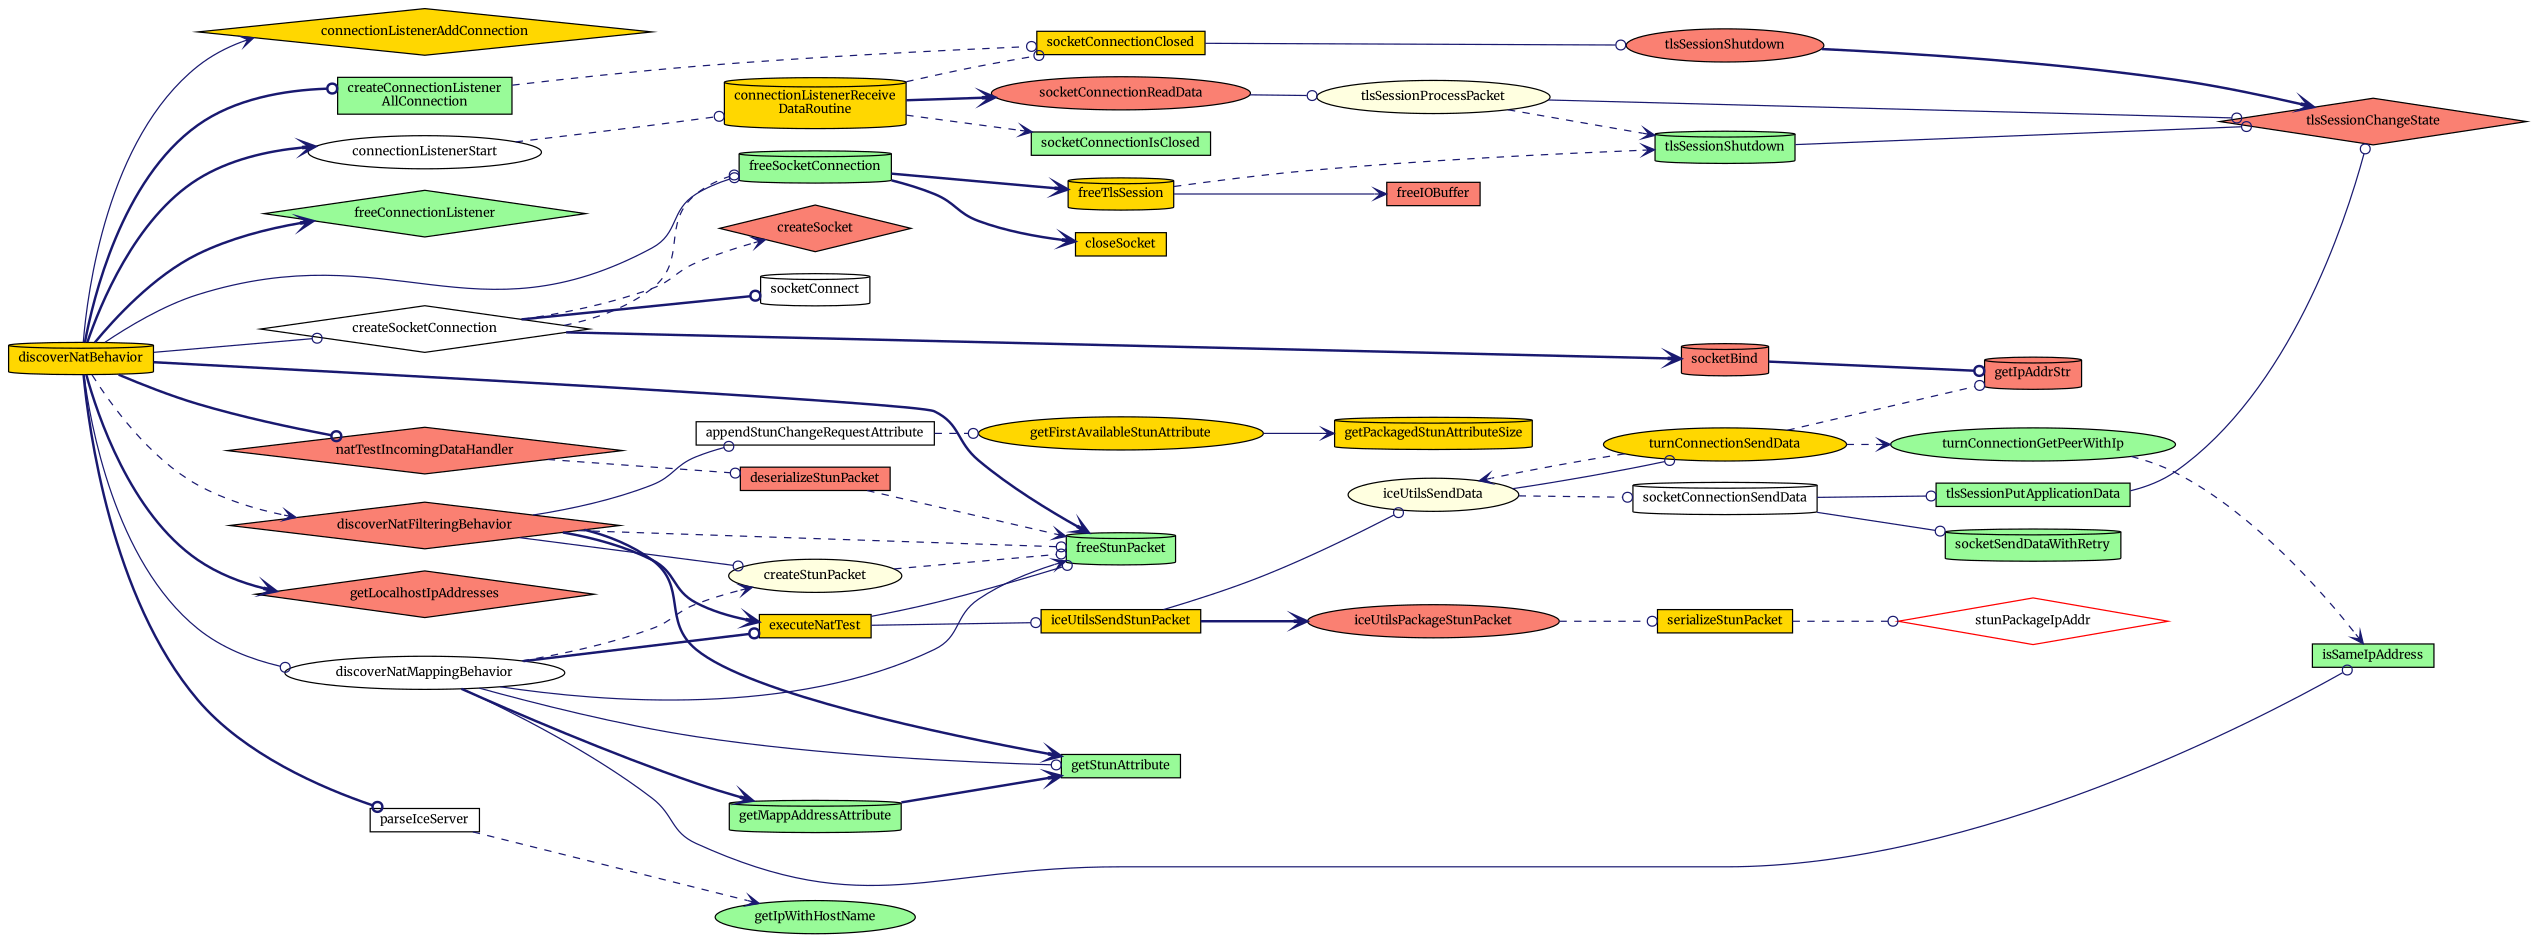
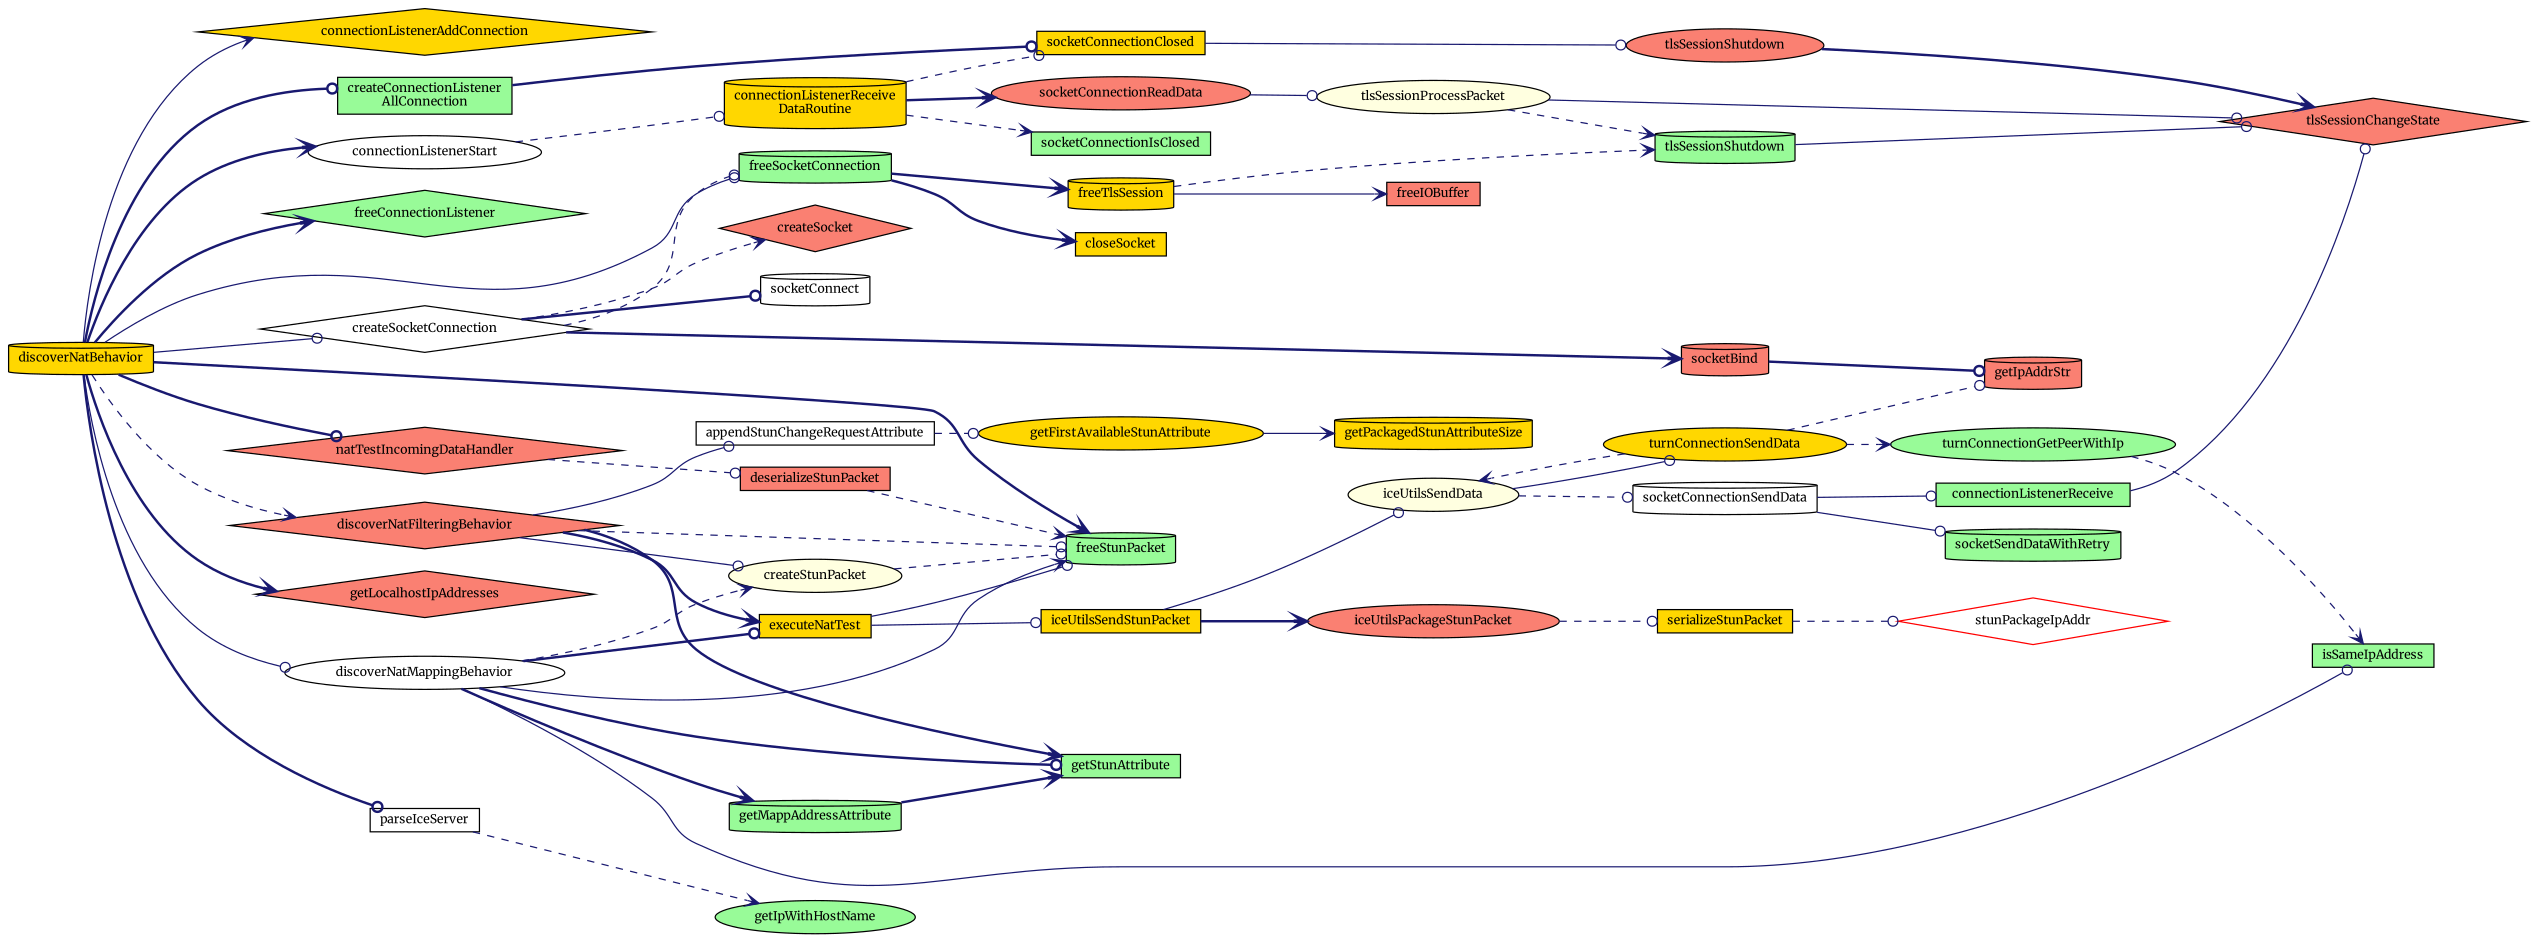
edge "createConnectionListener AllConnection" -> "socketConnectionClosed": style dashed -> bold
node "tlsSessionPutApplicationData": label "tlsSessionPutApplicationData" -> "connectionListenerReceive"
edge "discoverNatMappingBehavior" -> "getStunAttribute": style solid -> bold
